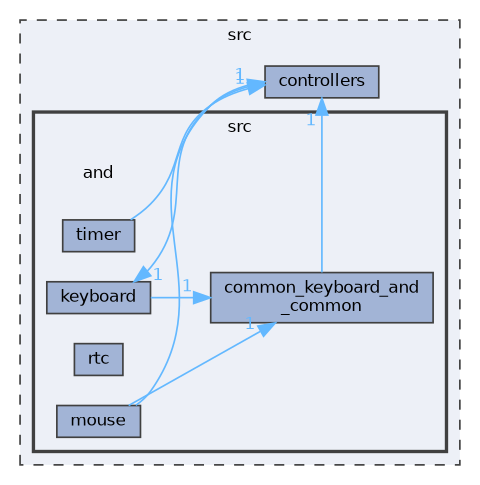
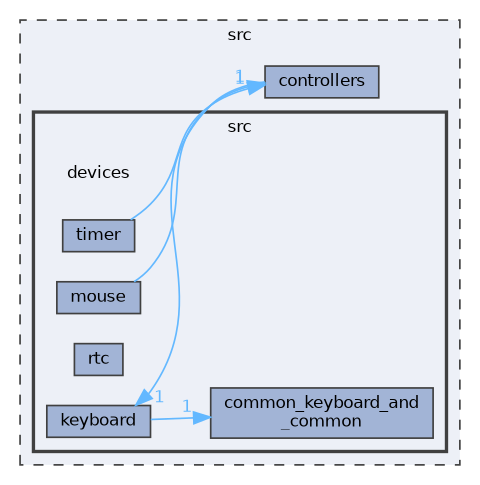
node "and": label "and" -> "devices"
edge "common_keyboard_and _common" -> "controllers": removed
edge "mouse" -> "common_keyboard_and _common": removed
